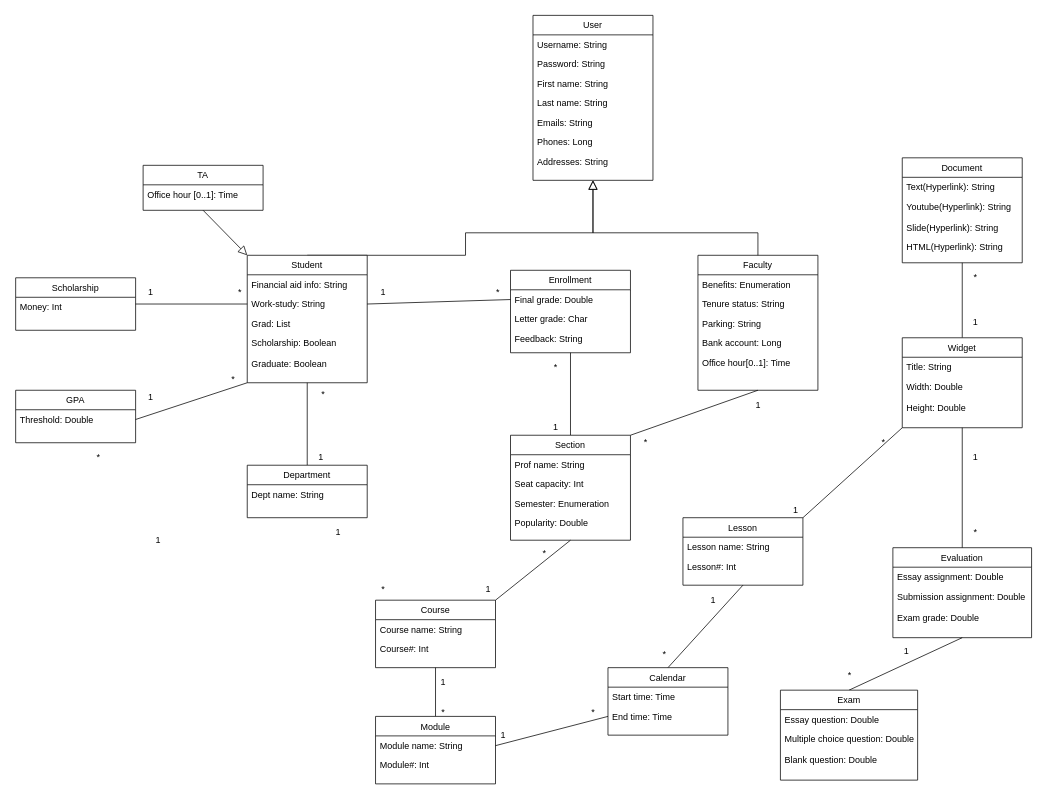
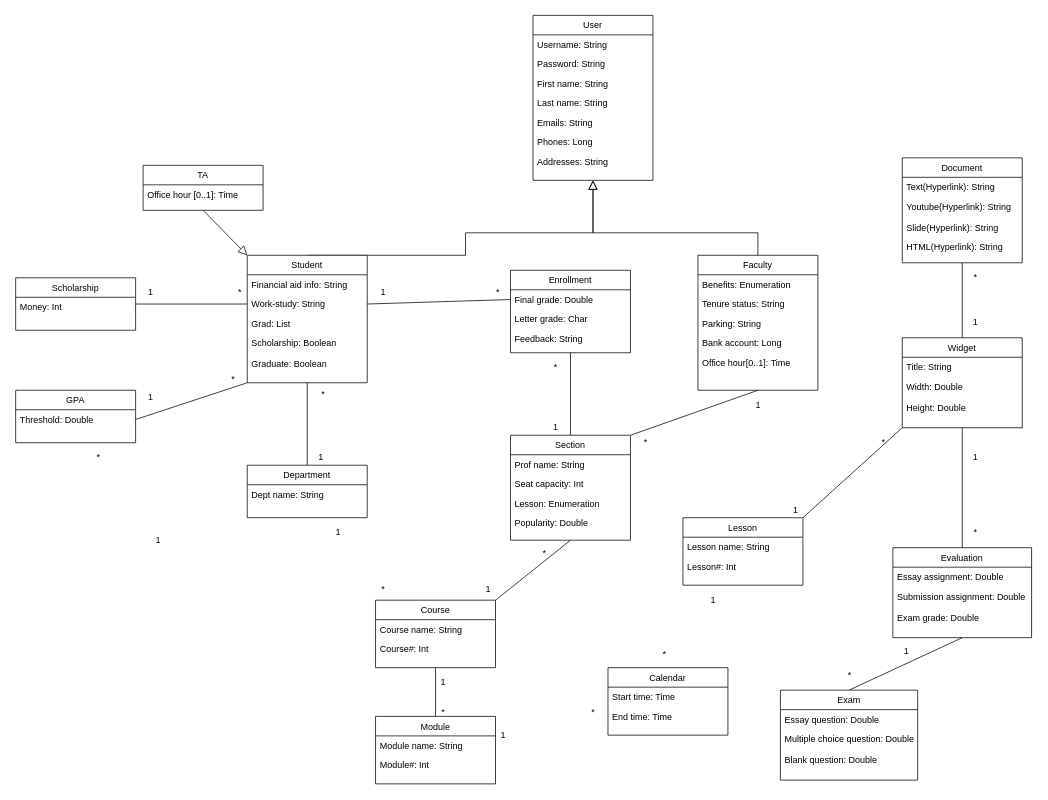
node "Semester: Enumeration": label "Semester: Enumeration" -> "Lesson: Enumeration"
edge "Lesson" -- "Calendar": removed
edge "End time: Time" -- "Module name: String": removed
